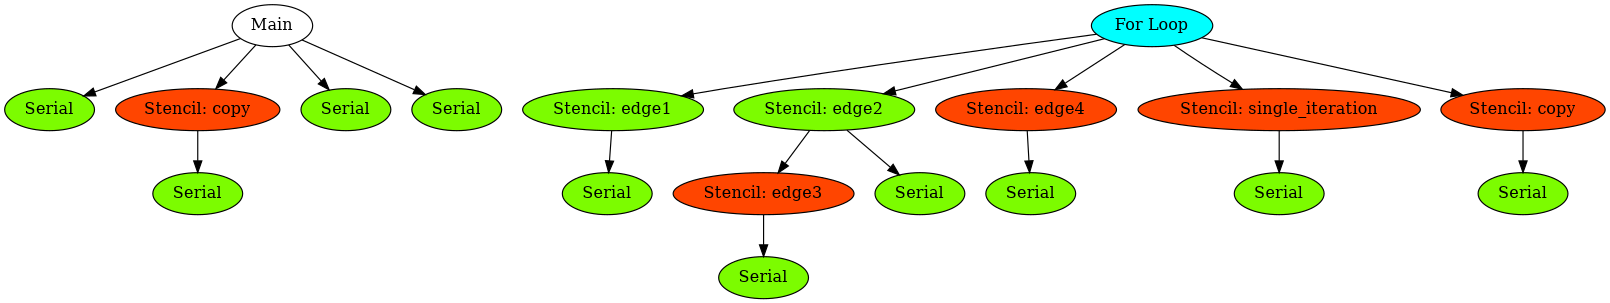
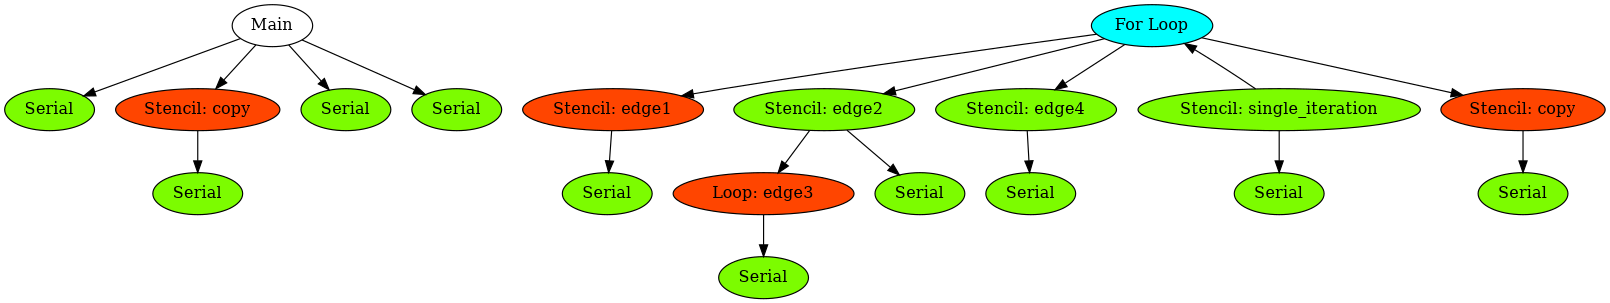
edge "For Loop" -> "Stencil: single_iteration": reversed
node "Stencil: edge1": fillcolor lawngreen -> orangered
node "Stencil: edge4": fillcolor orangered -> lawngreen
node "Stencil: single_iteration": fillcolor orangered -> lawngreen
node "Stencil: edge3": label "Stencil: edge3" -> "Loop: edge3"
